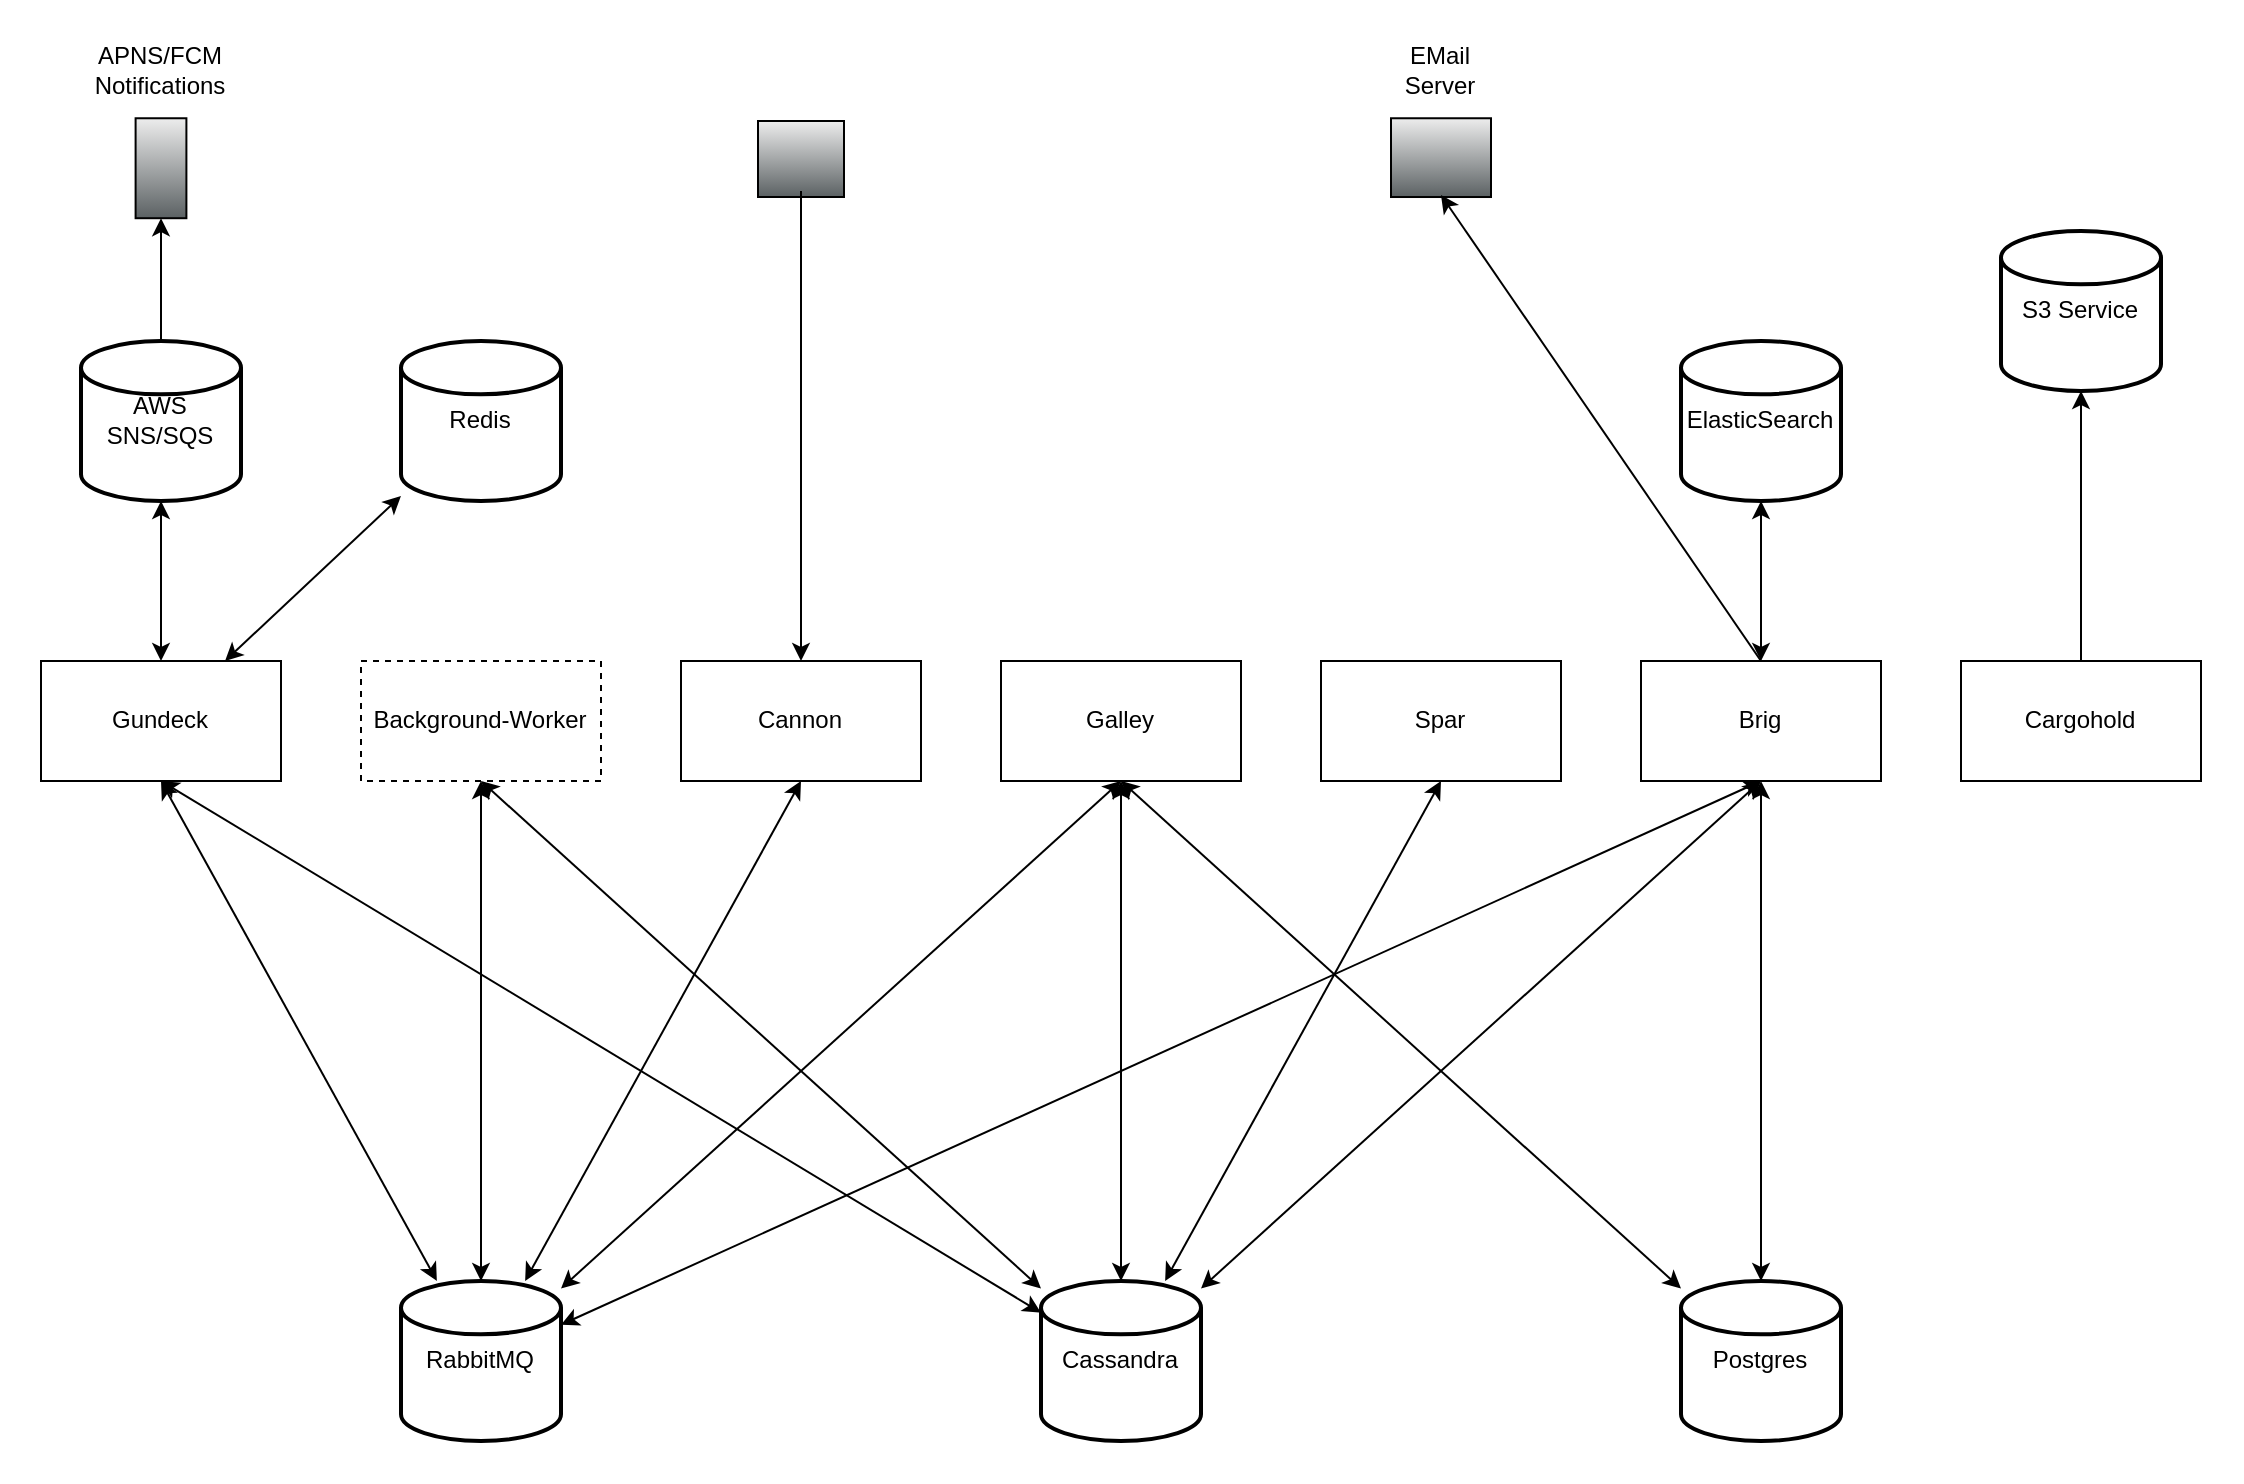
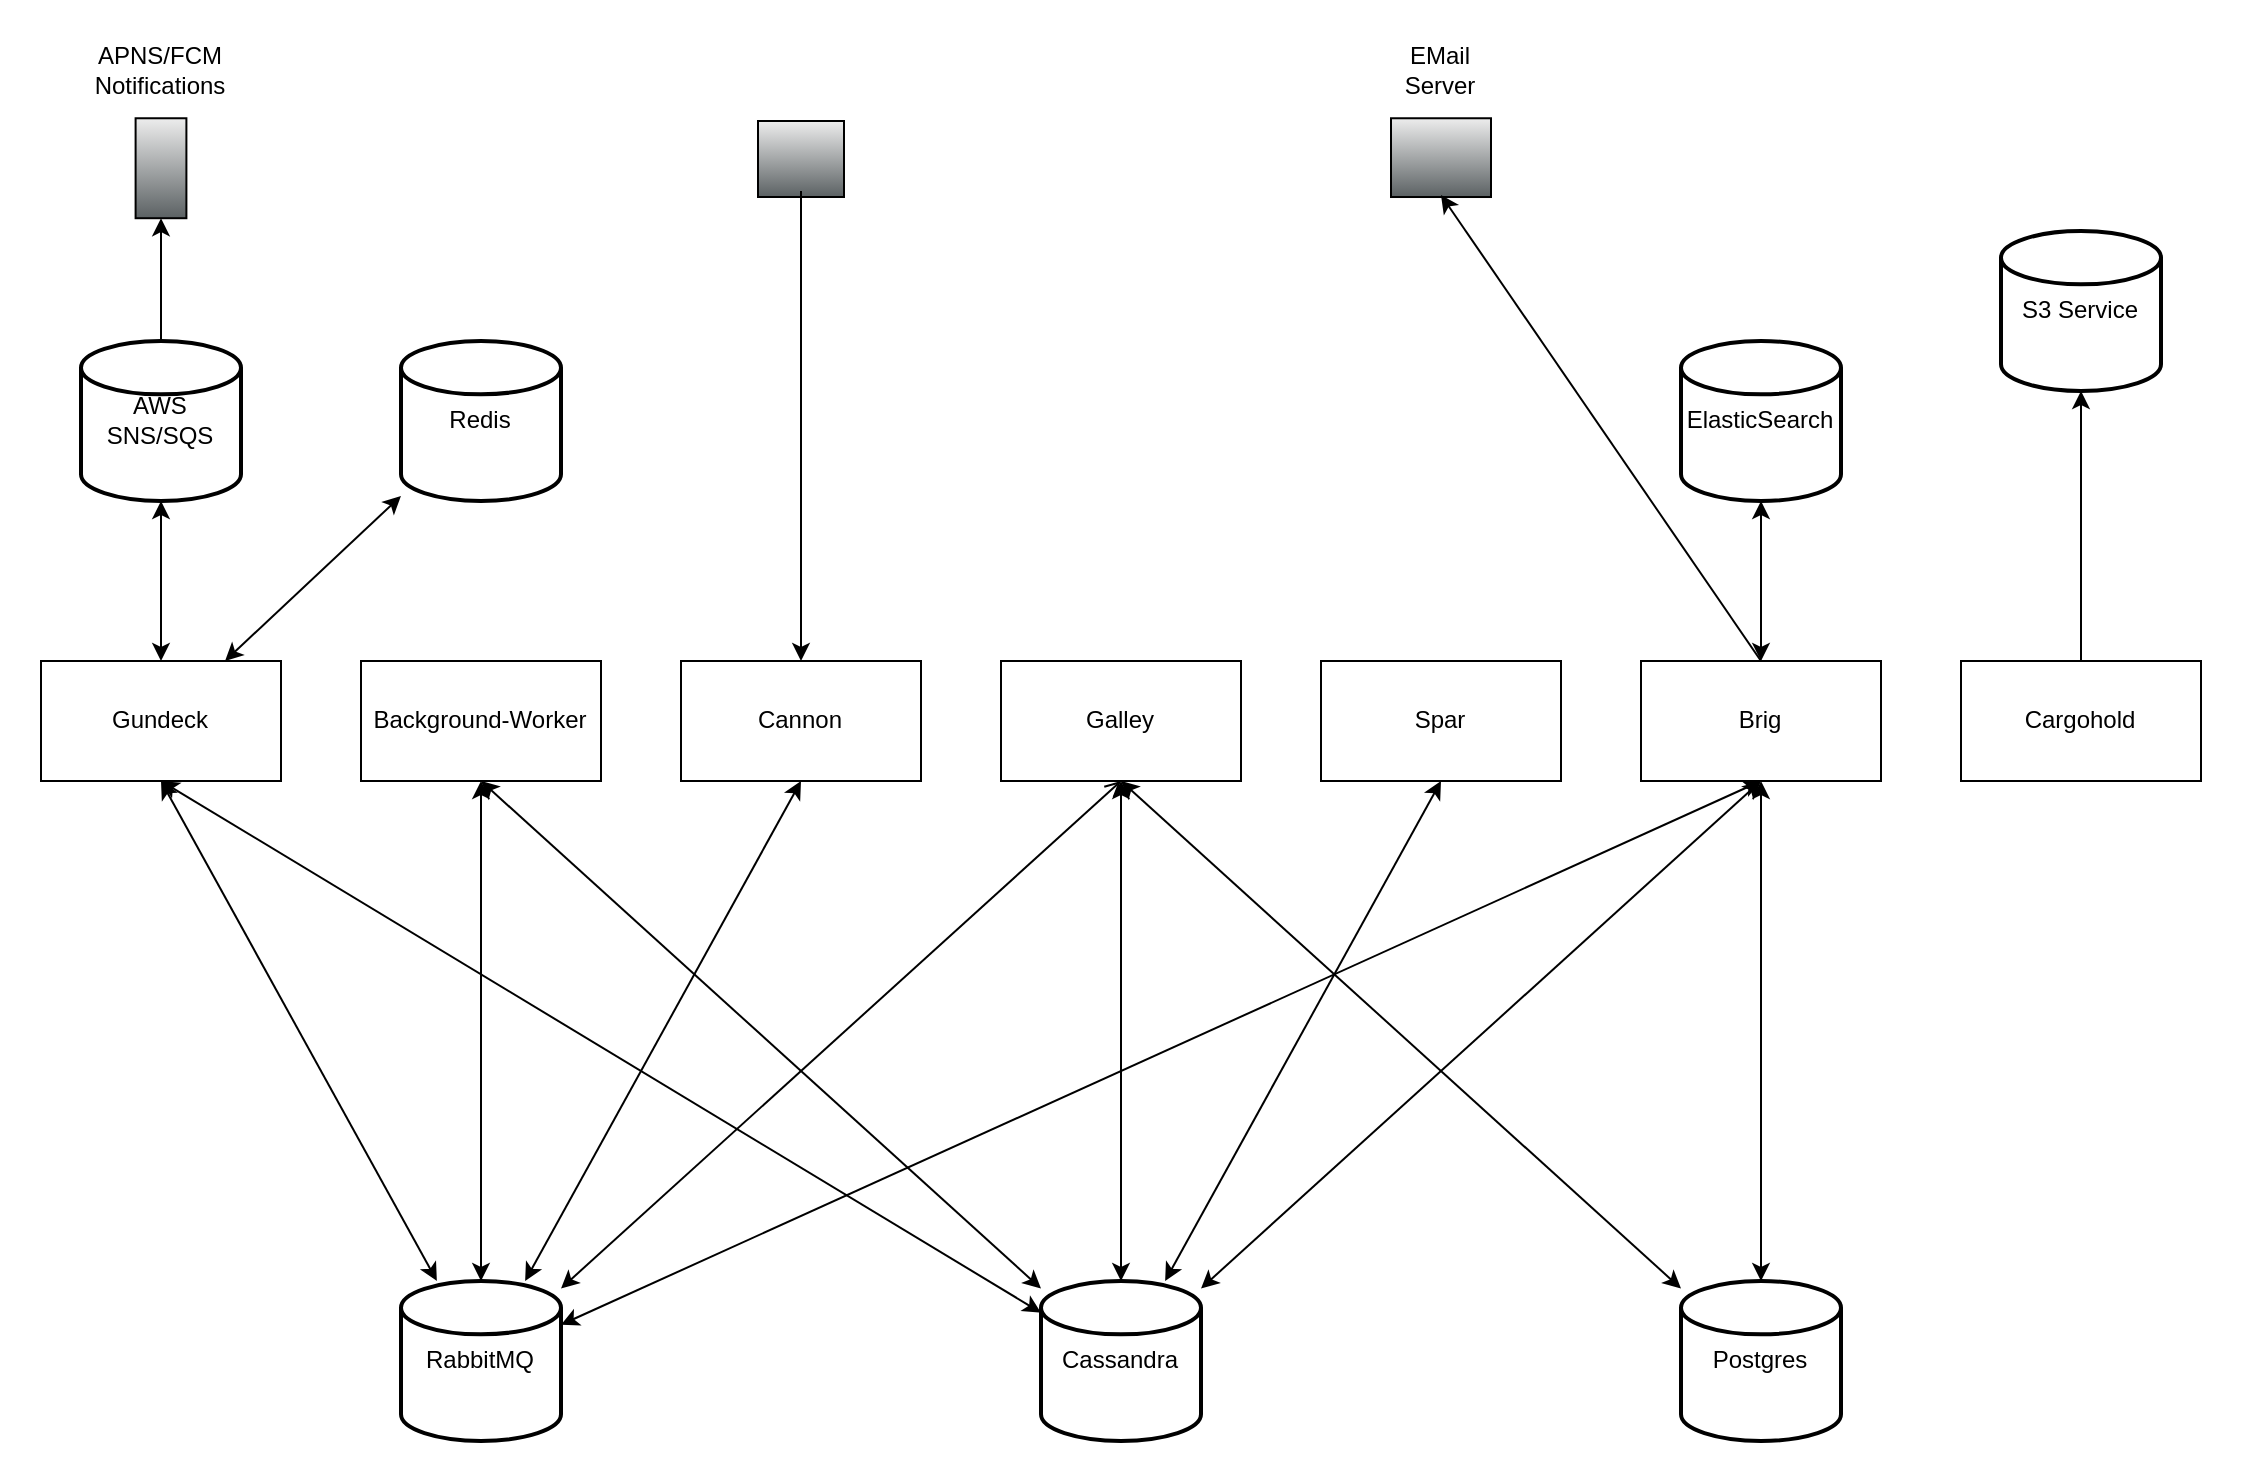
node "Background-Worker": style dashed -> solid
edge "Galley" -- "RabbitMQ": arrowhead classic -> open
